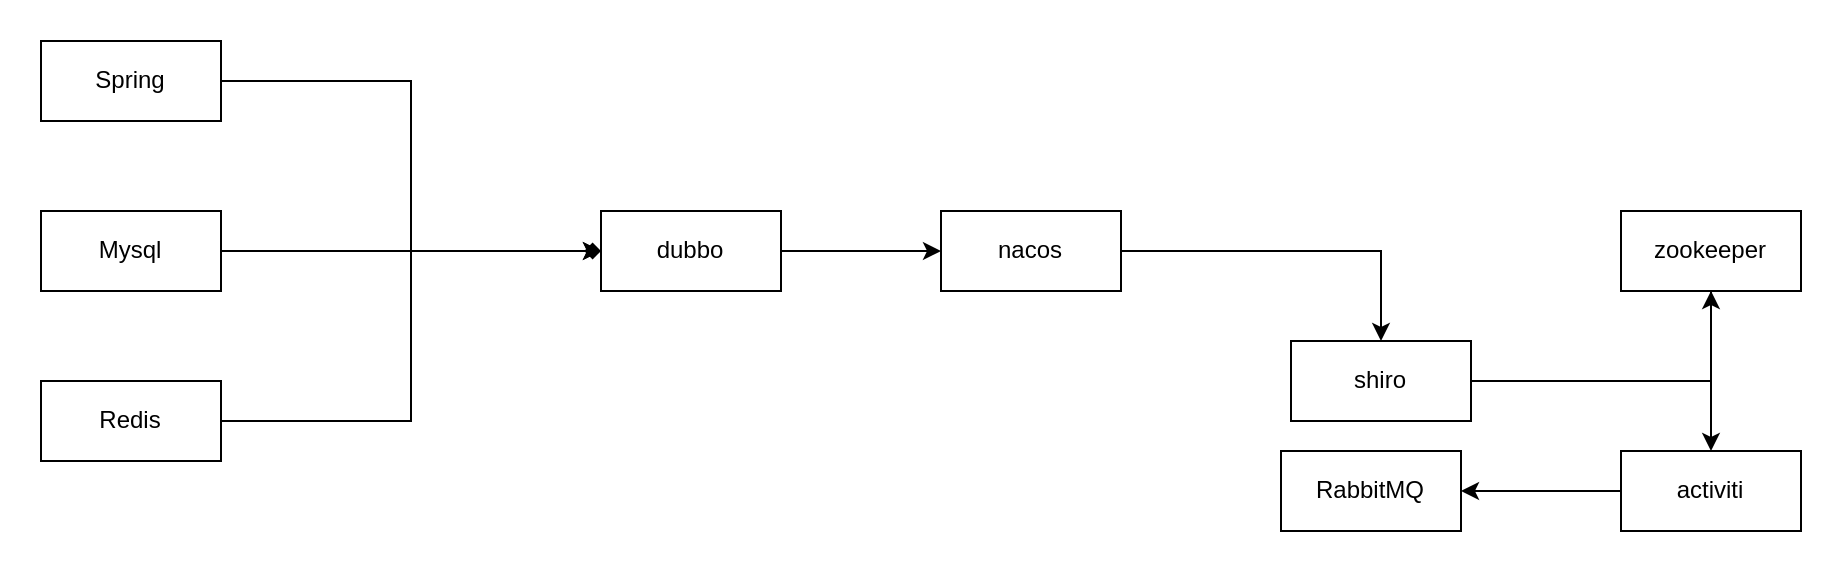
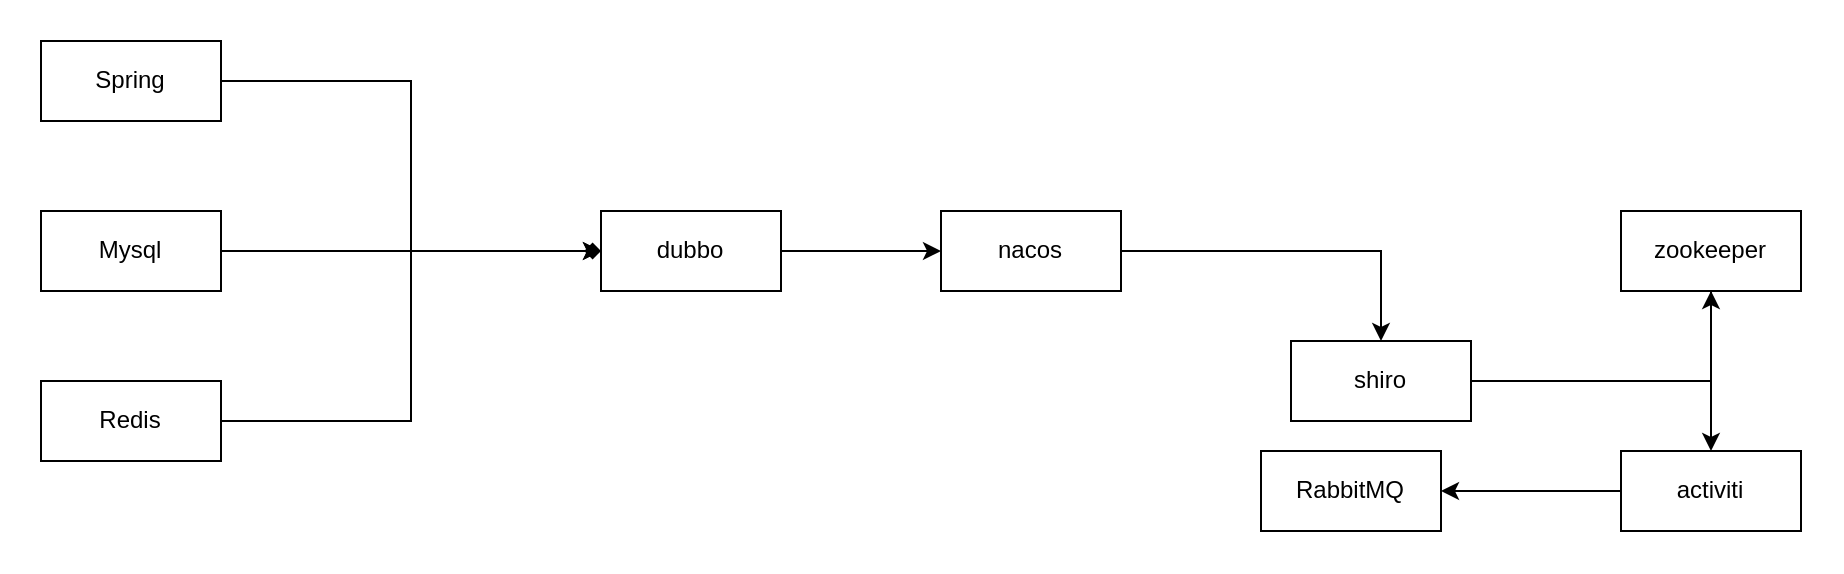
node "RabbitMQ": moved (1371, 491) -> (1351, 491)
